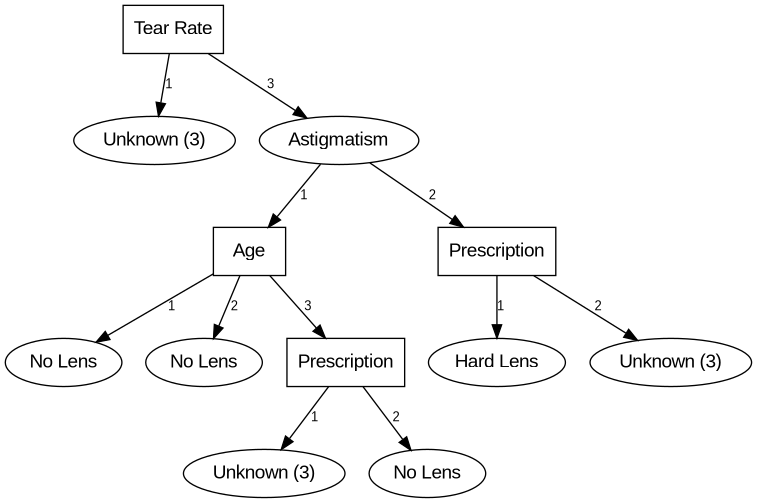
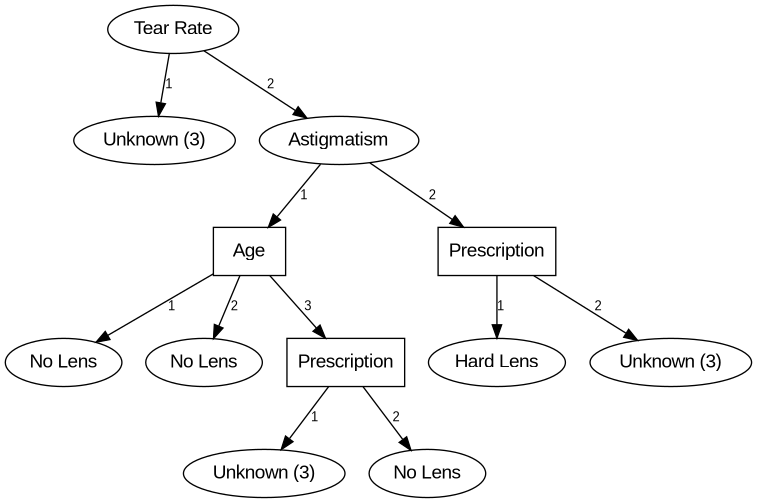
node "Tear Rate": shape box -> ellipse
edge "Tear Rate" -> "Astigmatism": label "3" -> "2"
